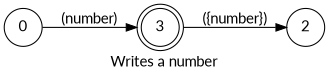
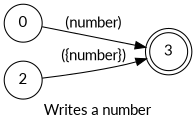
edge "3" -> "2": reversed
